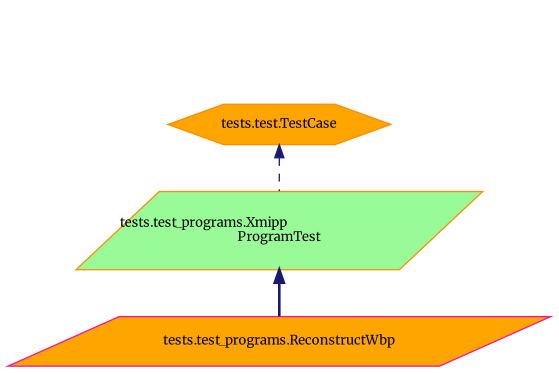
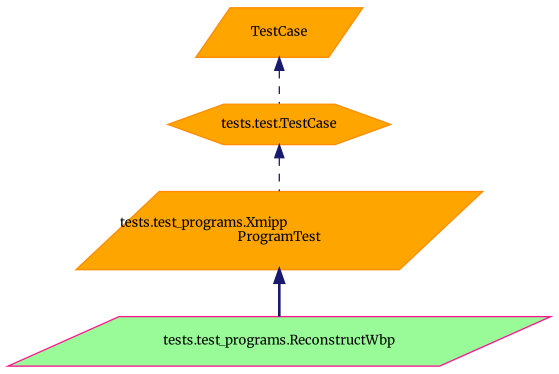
node "TestCase": added
node "tests.test_programs.Xmipp ProgramTest": fillcolor palegreen -> orange
node "tests.test_programs.ReconstructWbp": fillcolor orange -> palegreen
